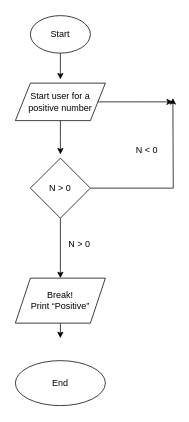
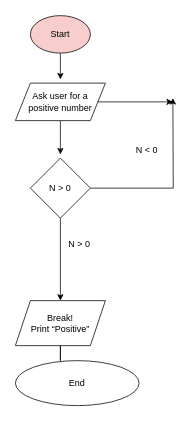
node "Start": fillcolor #ffffff -> #f8cecc
node "Start user for a positive number": label "Start user for a positive number" -> "Ask user for a positive number"
node "Break! Print “Positive”": moved (60, 300) -> (60, 323)
node "End": size 90x45 -> 124x45
